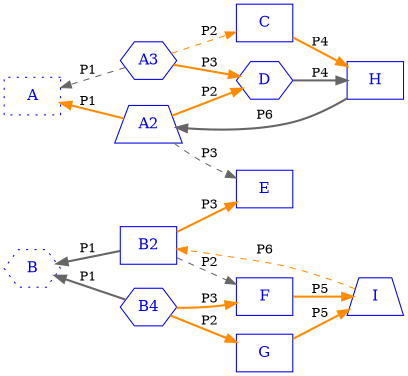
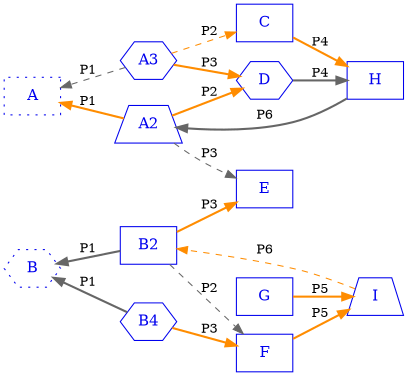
edge "B4" -> "G": removed, label "P2"
